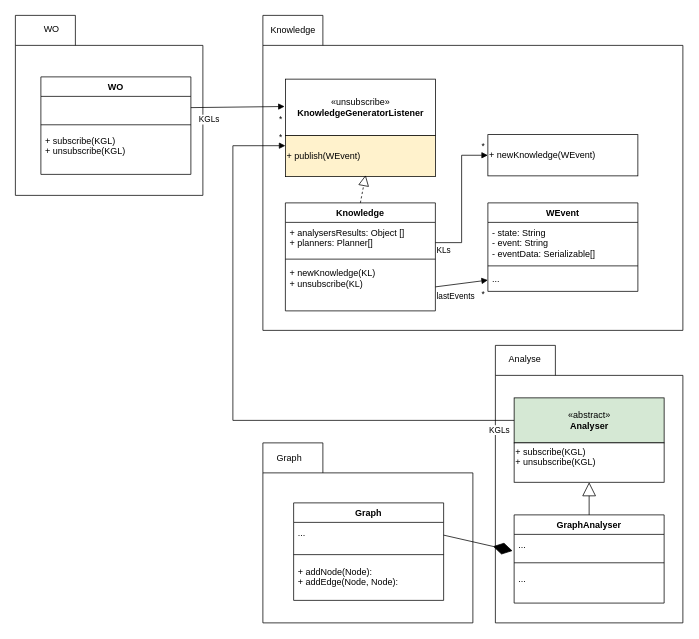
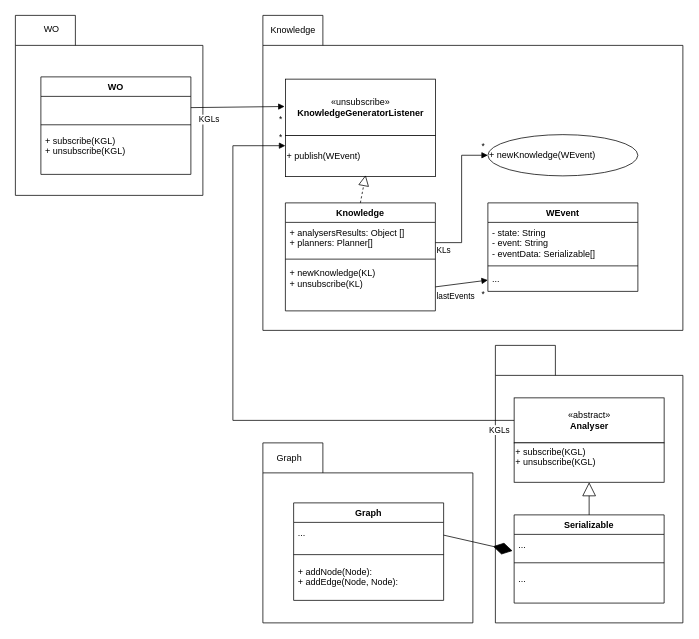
node "+ newKnowledge(WEvent)": shape rectangle -> ellipse
node "+ publish(WEvent)": fillcolor #fff2cc -> #ffffff
node "Analyse": removed
node "«abstract» Analyser": fillcolor #d5e8d4 -> #ffffff
node "GraphAnalyser": label "GraphAnalyser" -> "Serializable"
